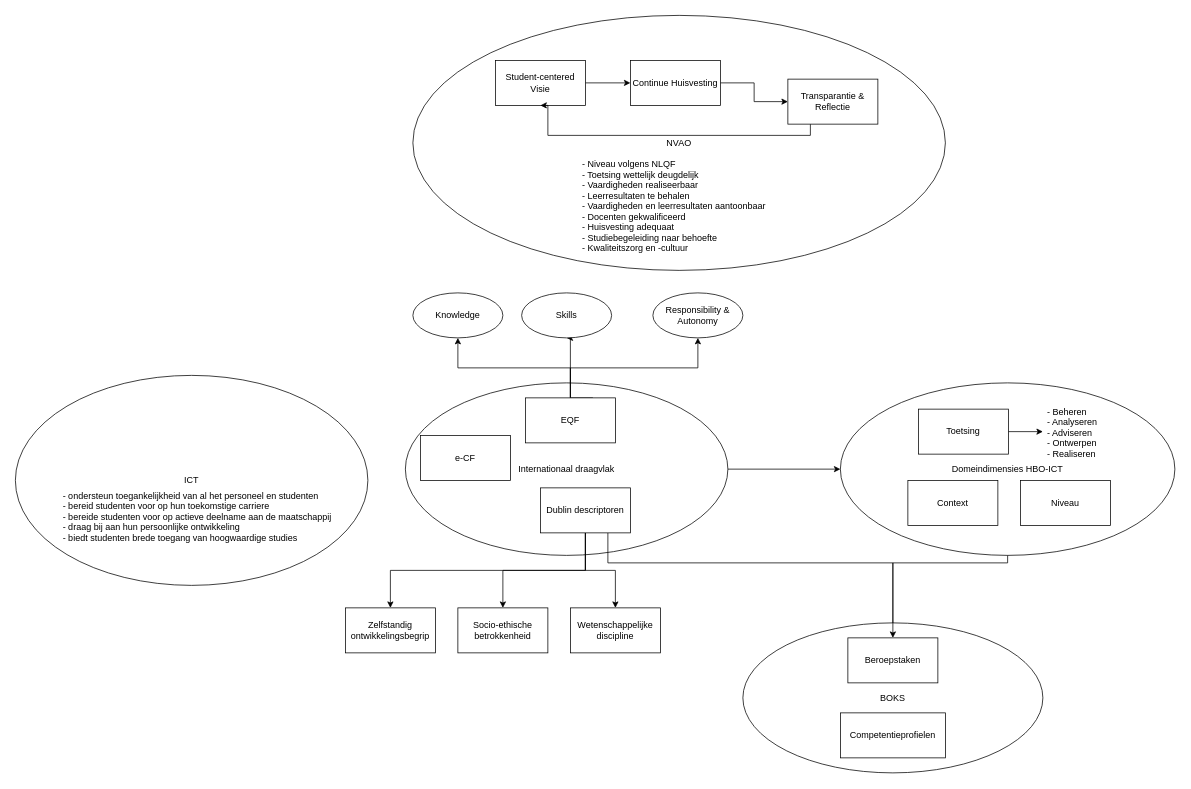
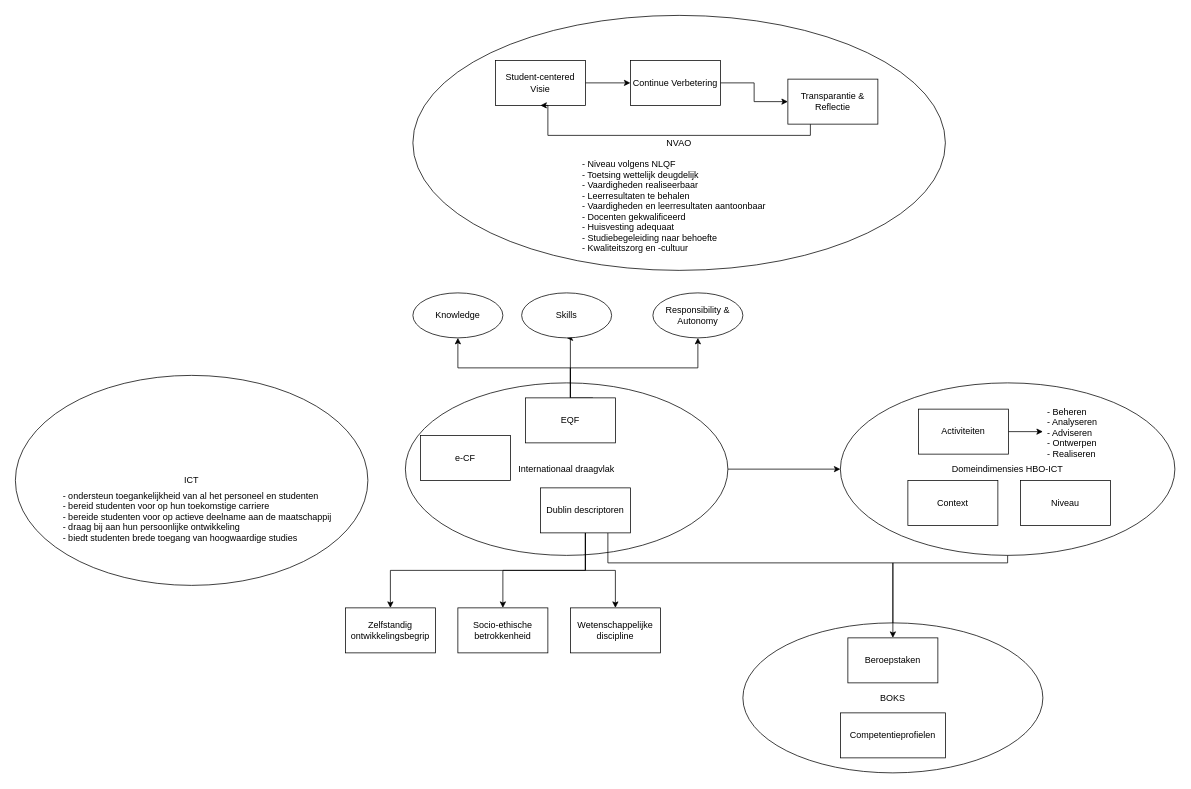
node "Continue Huisvesting": label "Continue Huisvesting" -> "Continue Verbetering"
node "Toetsing": label "Toetsing" -> "Activiteiten"
